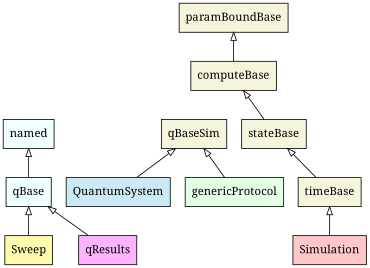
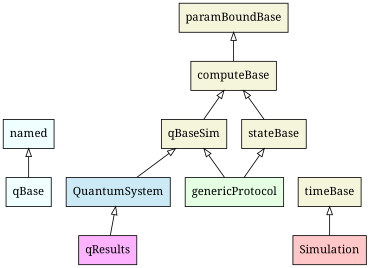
edge "qBaseSim" -> "computeBase": added
edge "timeBase" -> "stateBase": now "genericProtocol" -> "stateBase"
edge "qResults" -> "qBase": now "qResults" -> "QuantumSystem"
node "Sweep": removed
